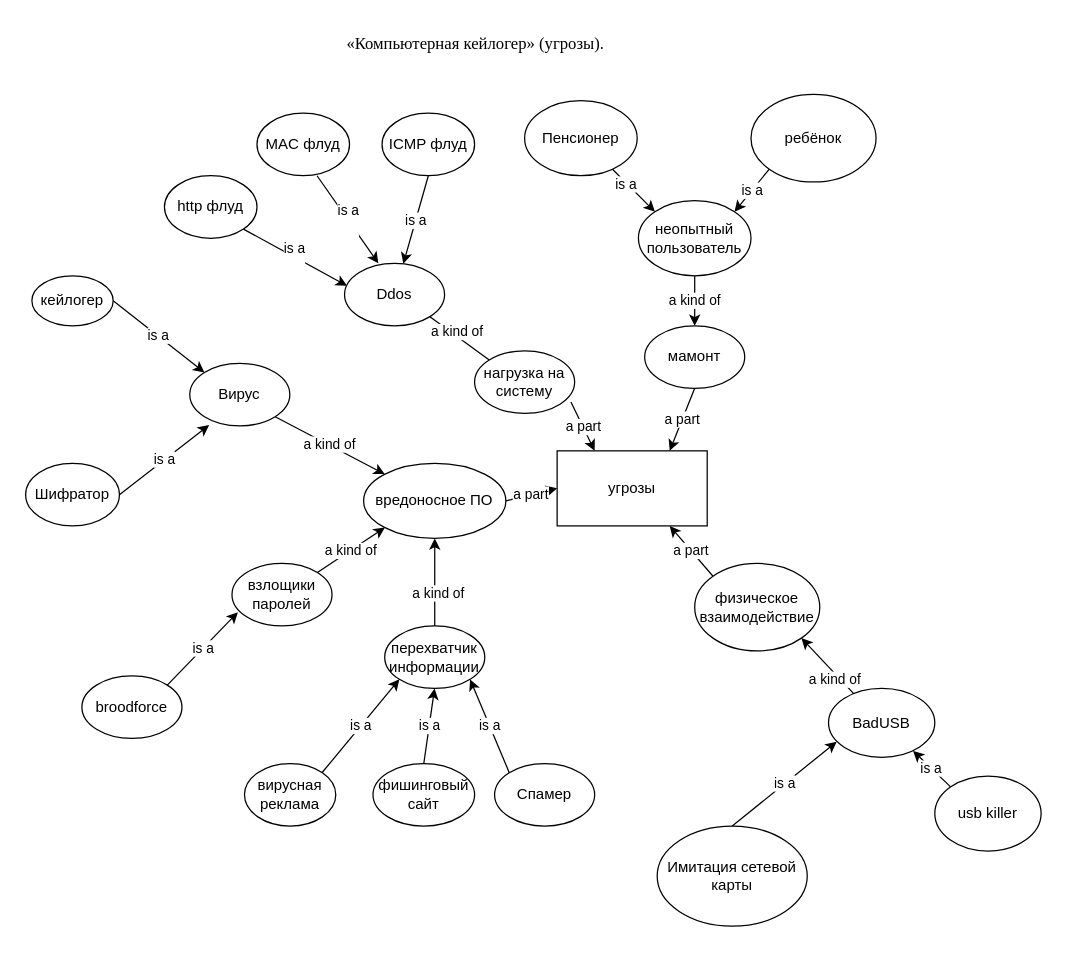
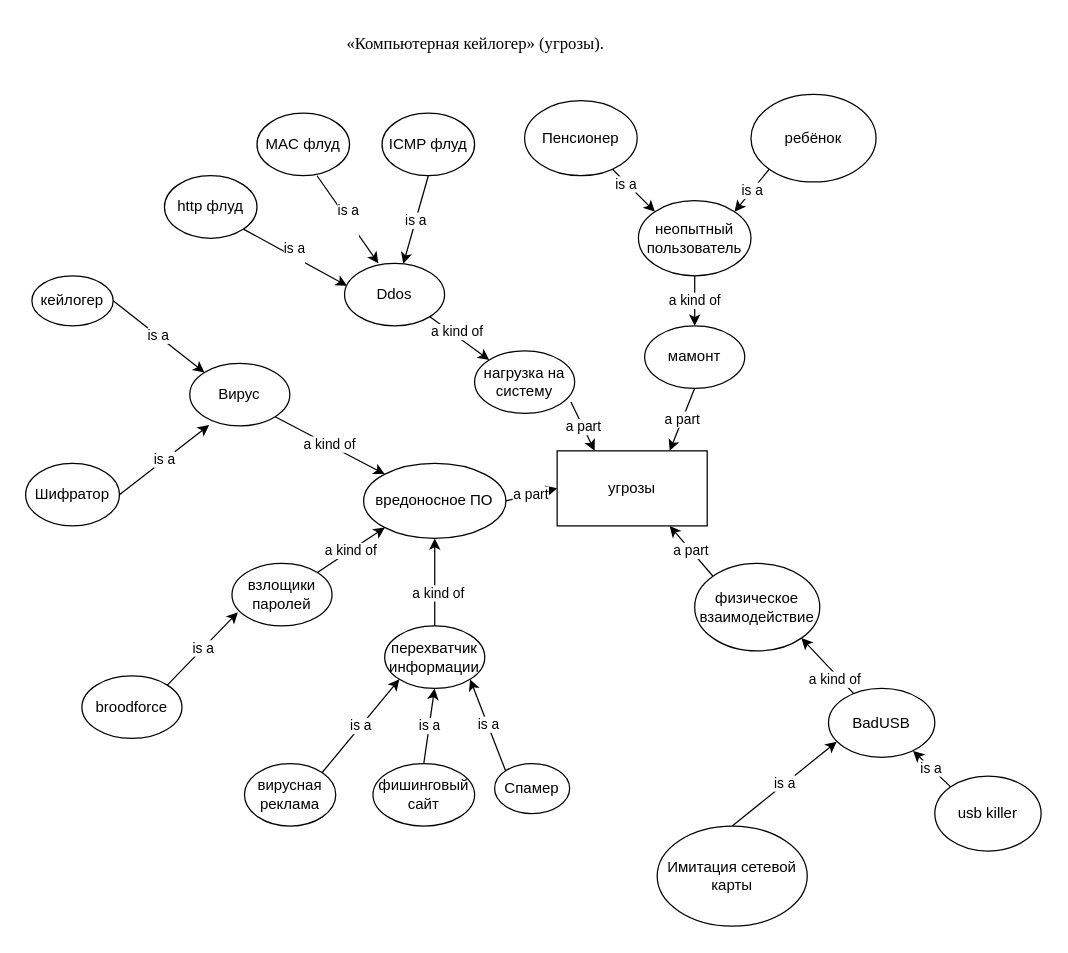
edge "Ddos" -- "нагрузка на систему": arrowhead none -> classic
node "Спамер": size 100x63 -> 75x50
